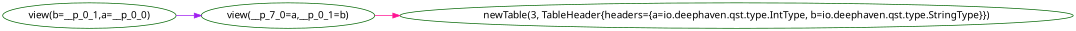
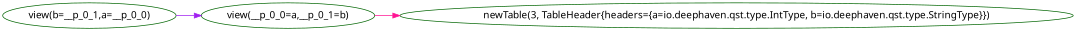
node "view(__p_7_0=a,__p_0_1=b)": label "view(__p_7_0=a,__p_0_1=b)" -> "view(__p_0_0=a,__p_0_1=b)"
